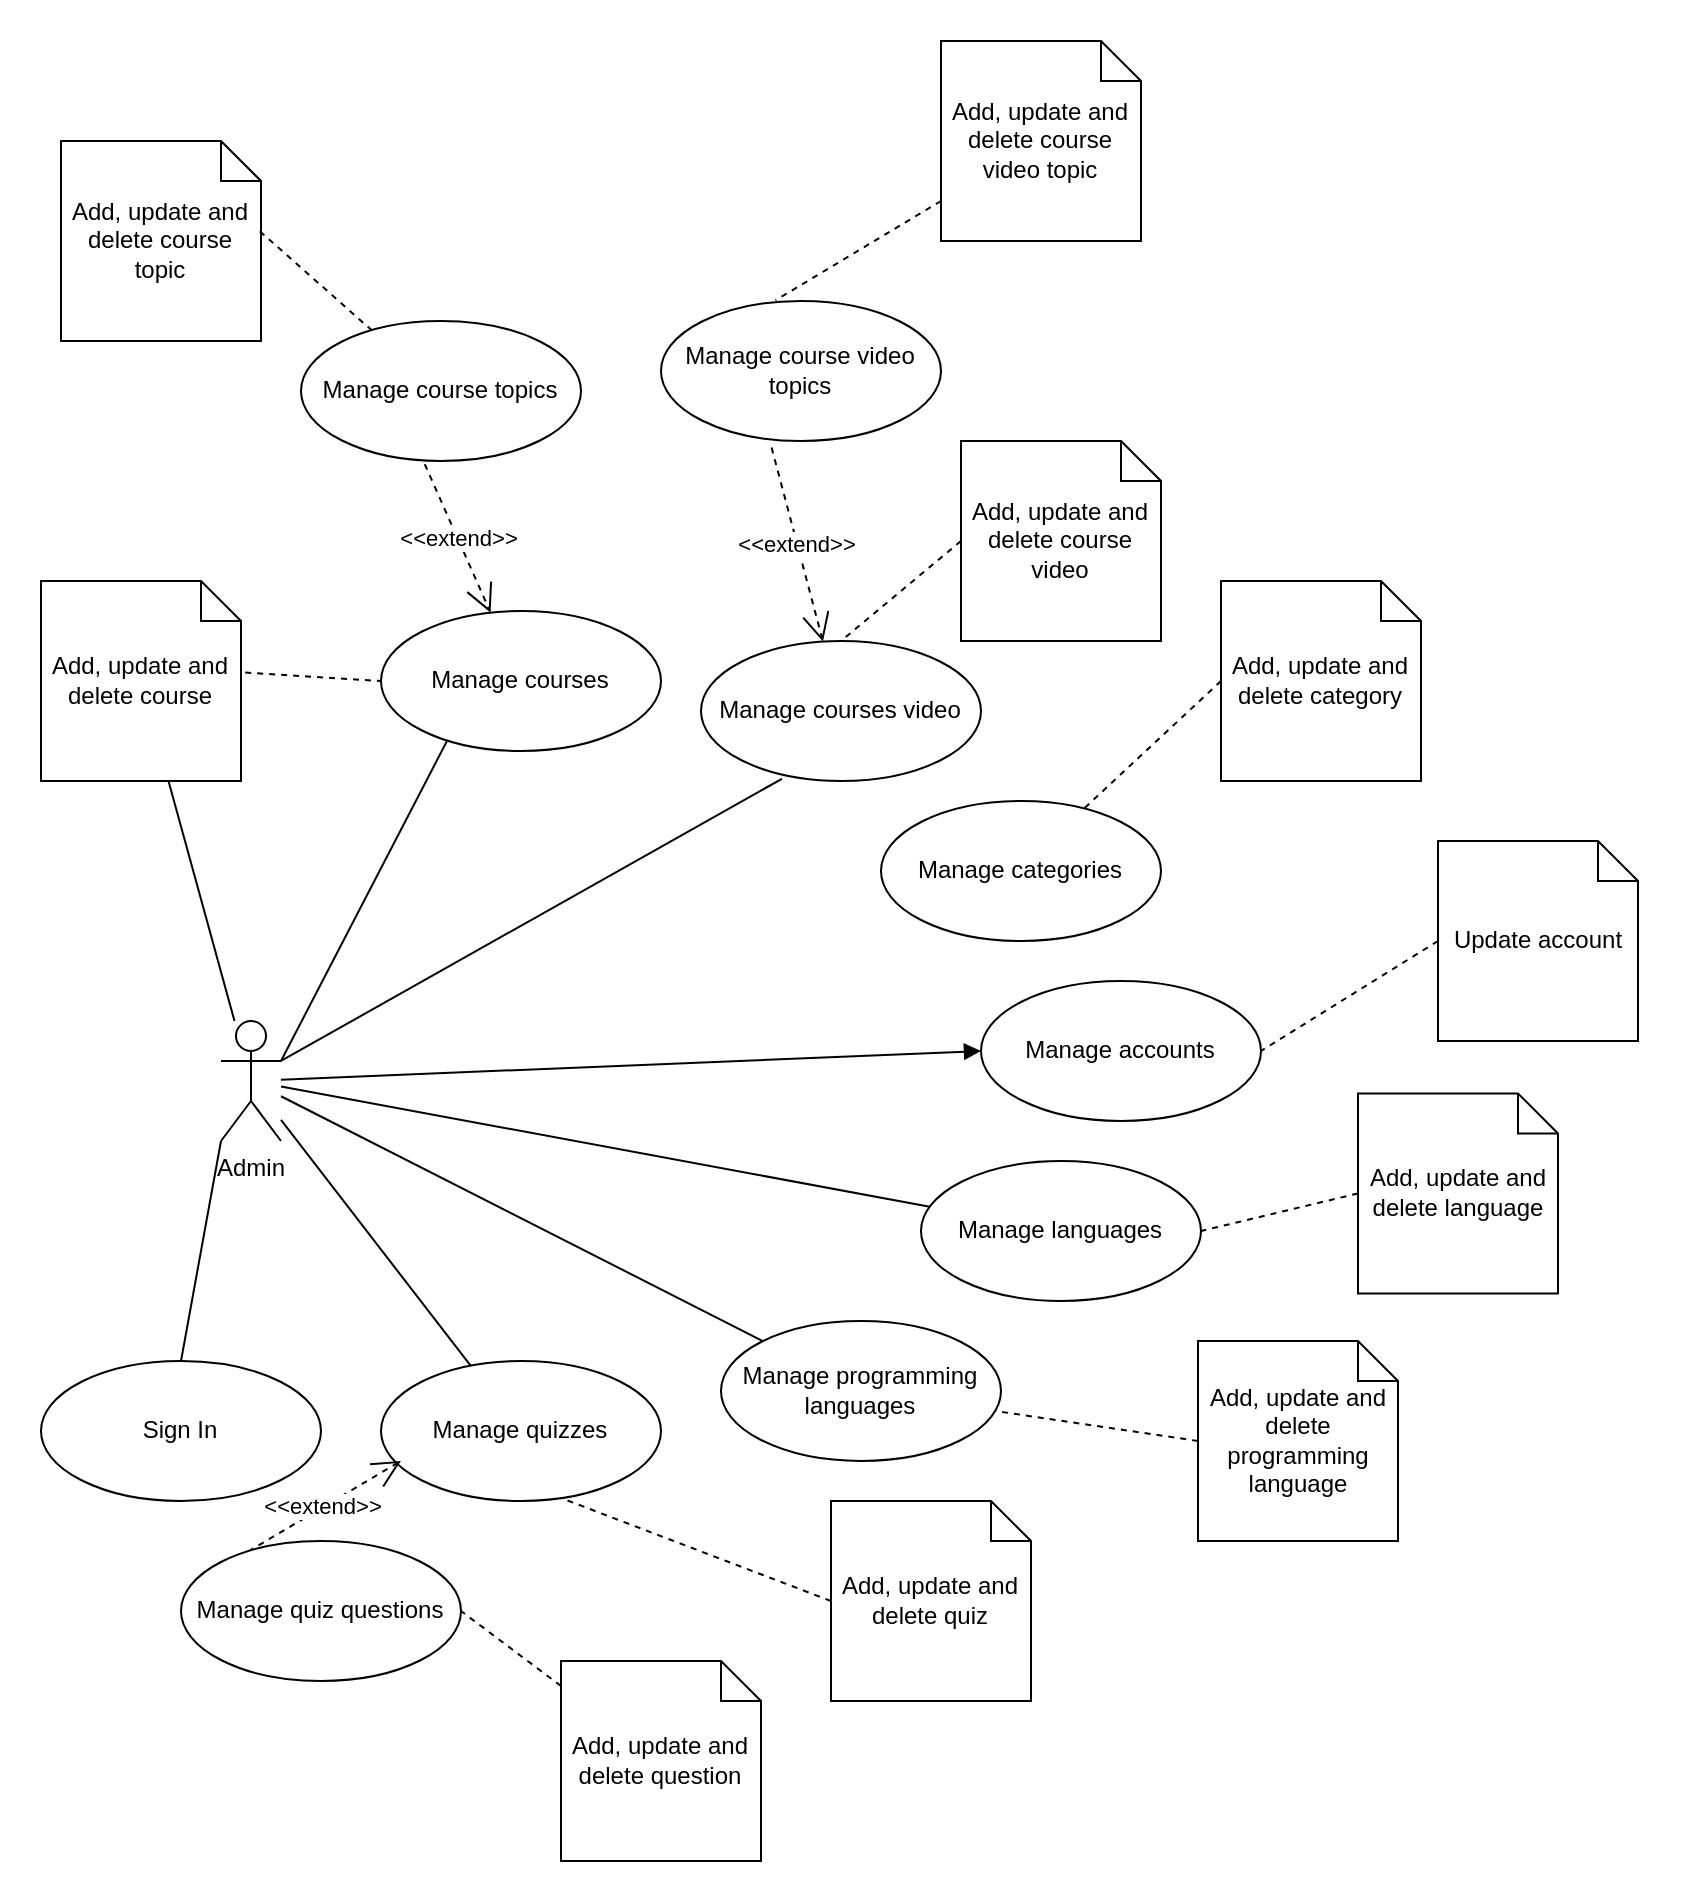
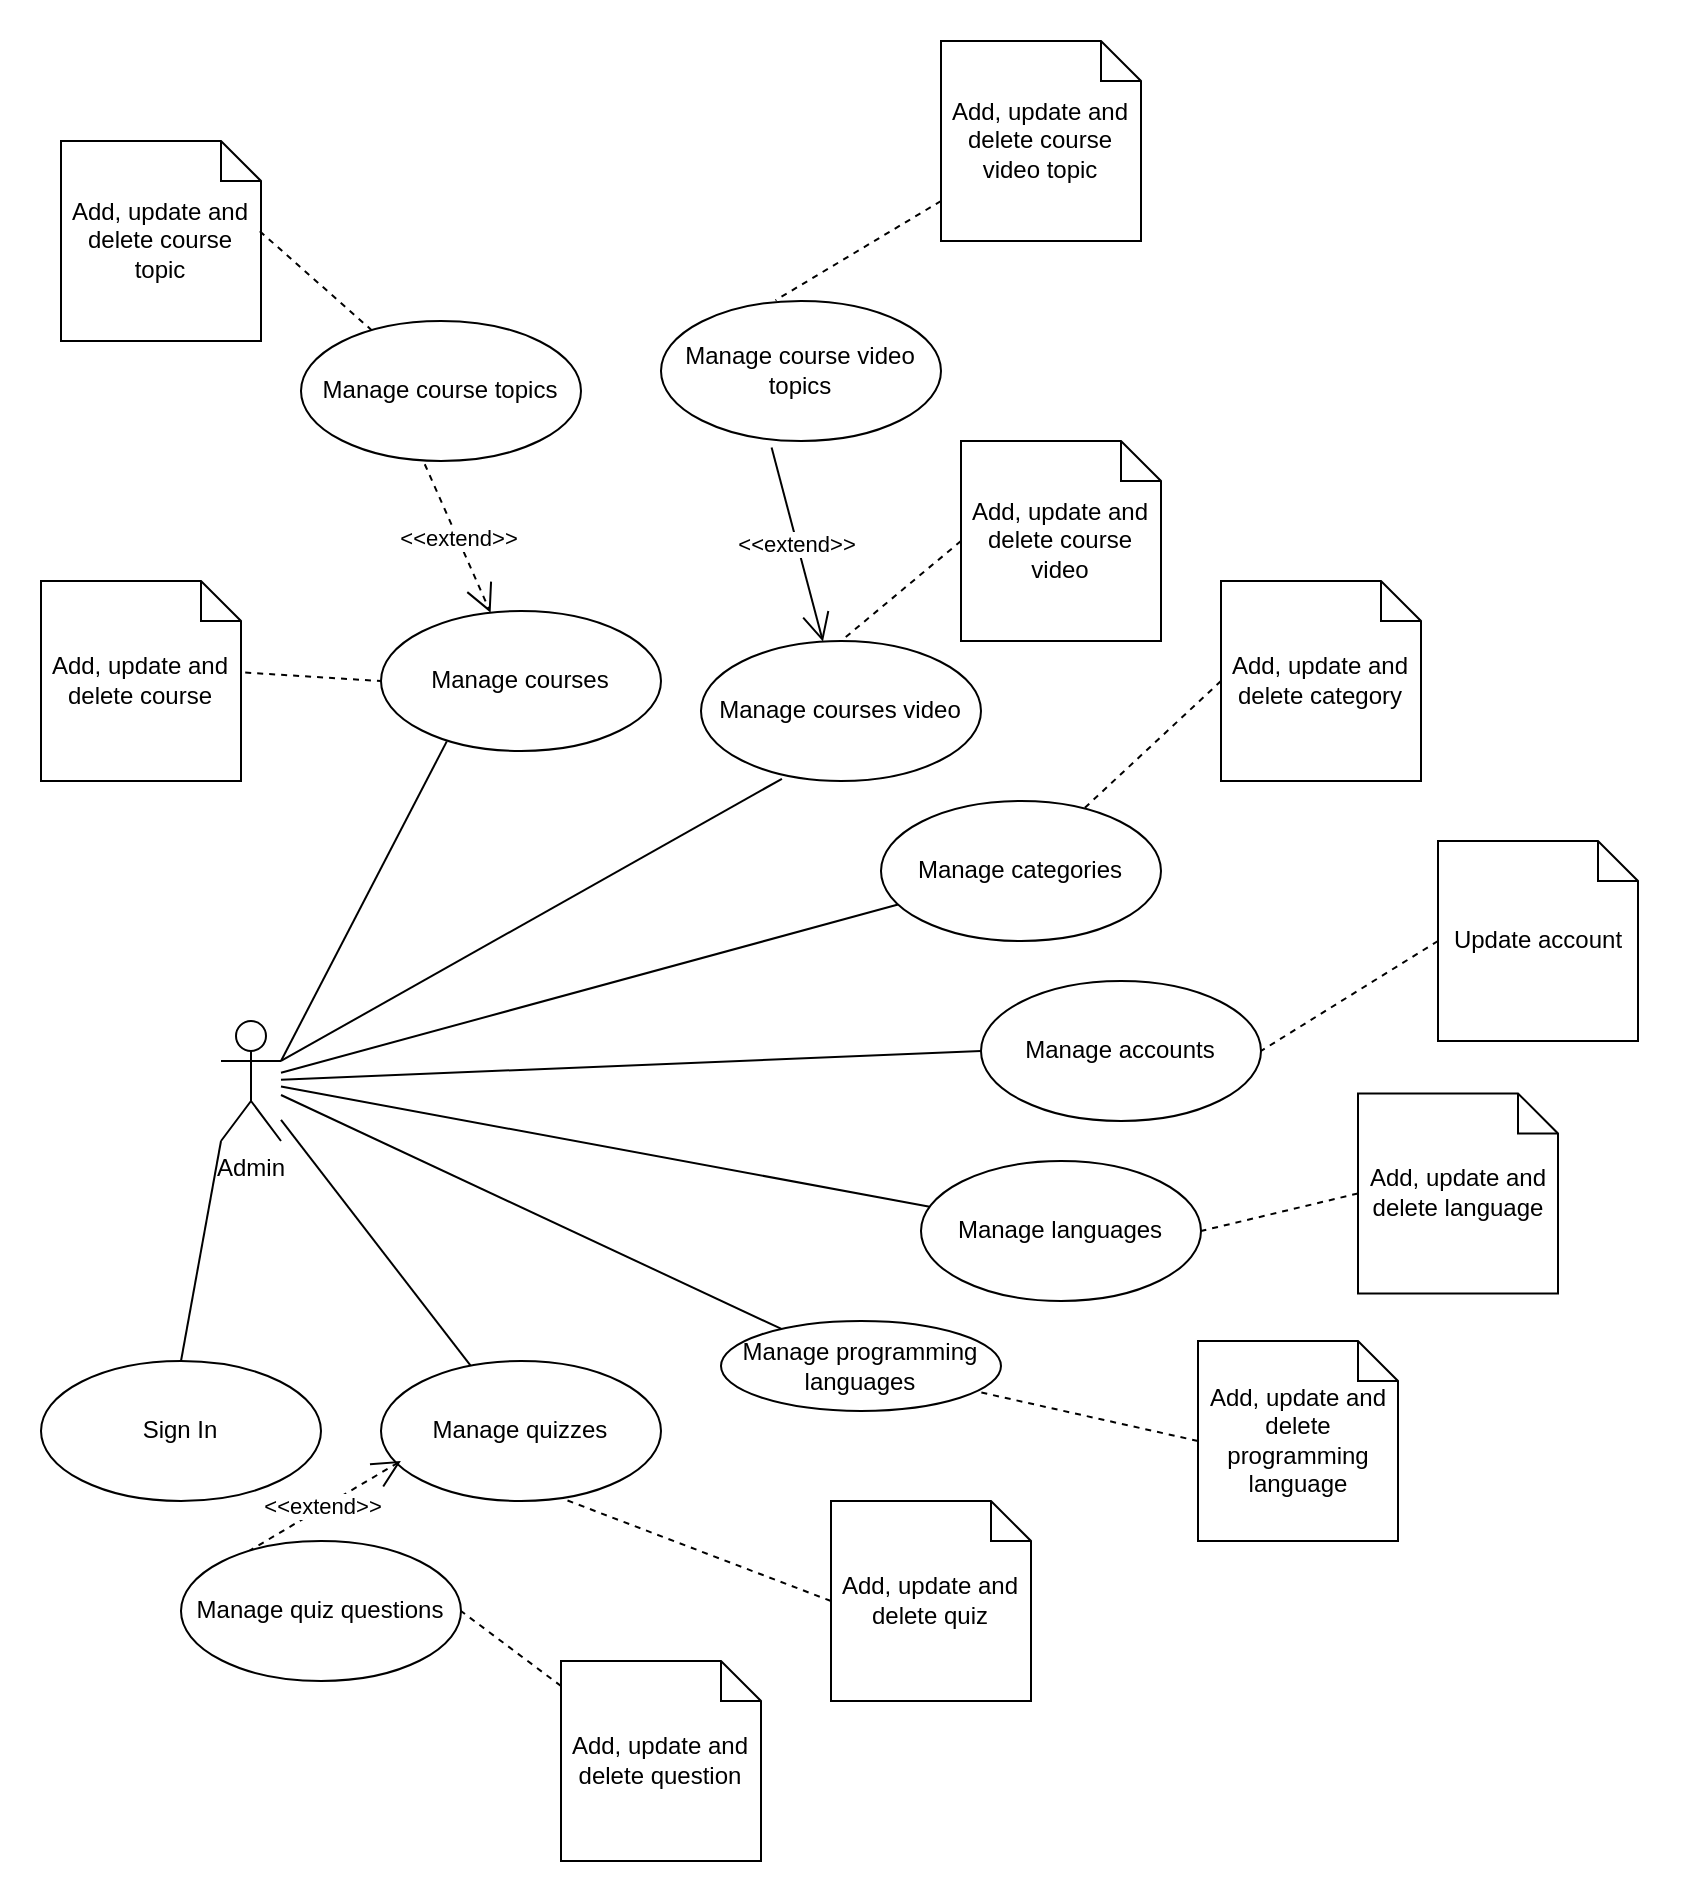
edge "Manage course video topics" -> "Manage courses video": style dashed -> solid
edge "Add, update and delete course" -- "Admin": now "Manage categories" -- "Admin"
edge "Admin" -> "Manage accounts": arrowhead block -> none
node "Manage programming languages": size 280x140 -> 280x90
